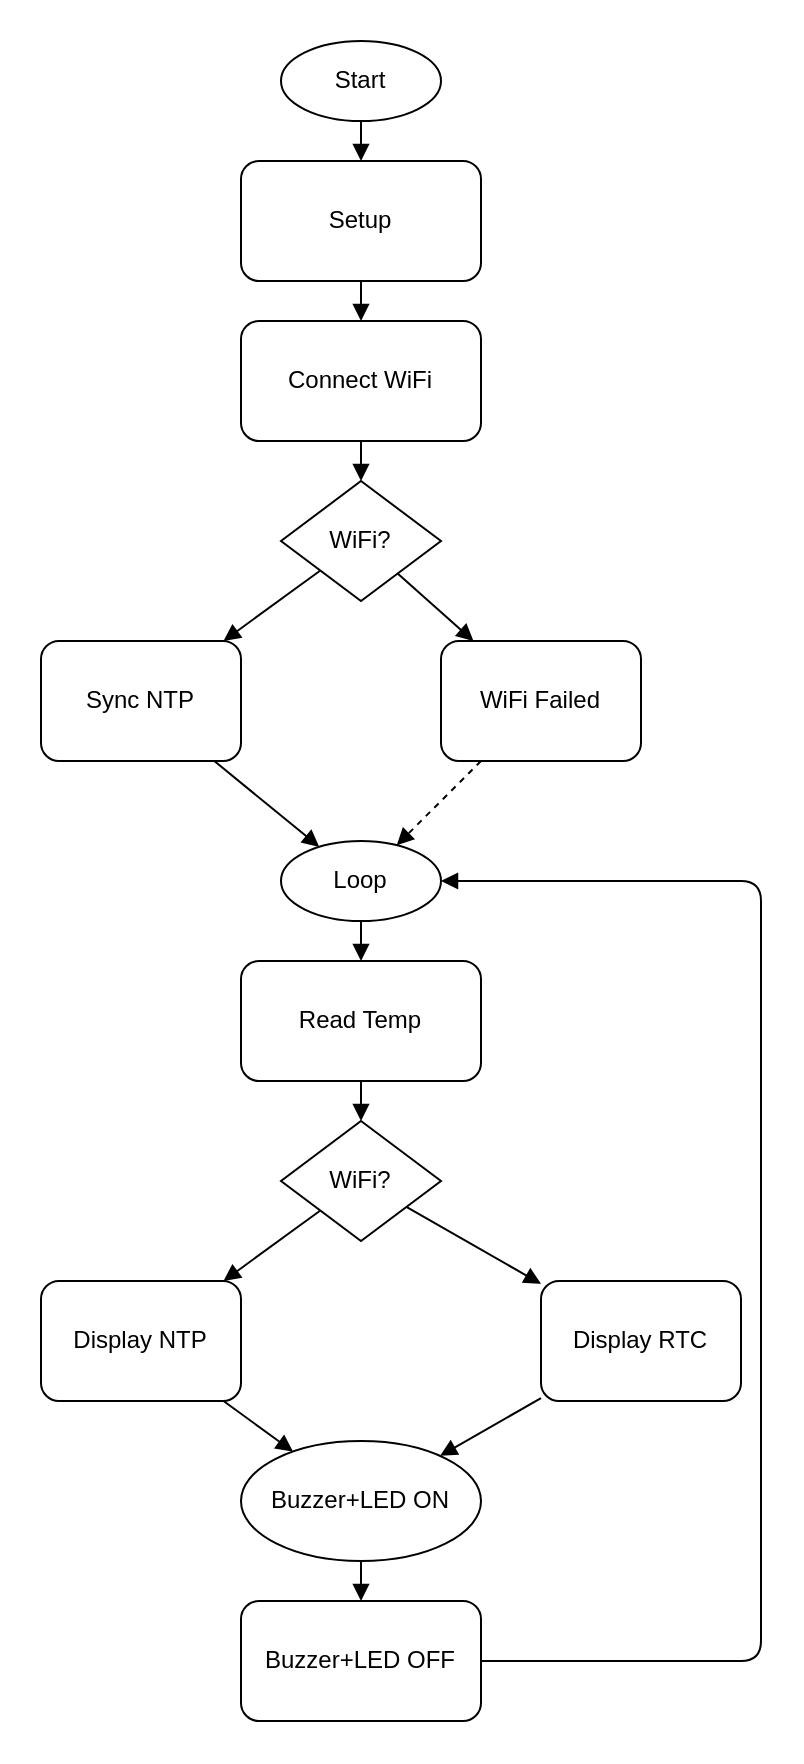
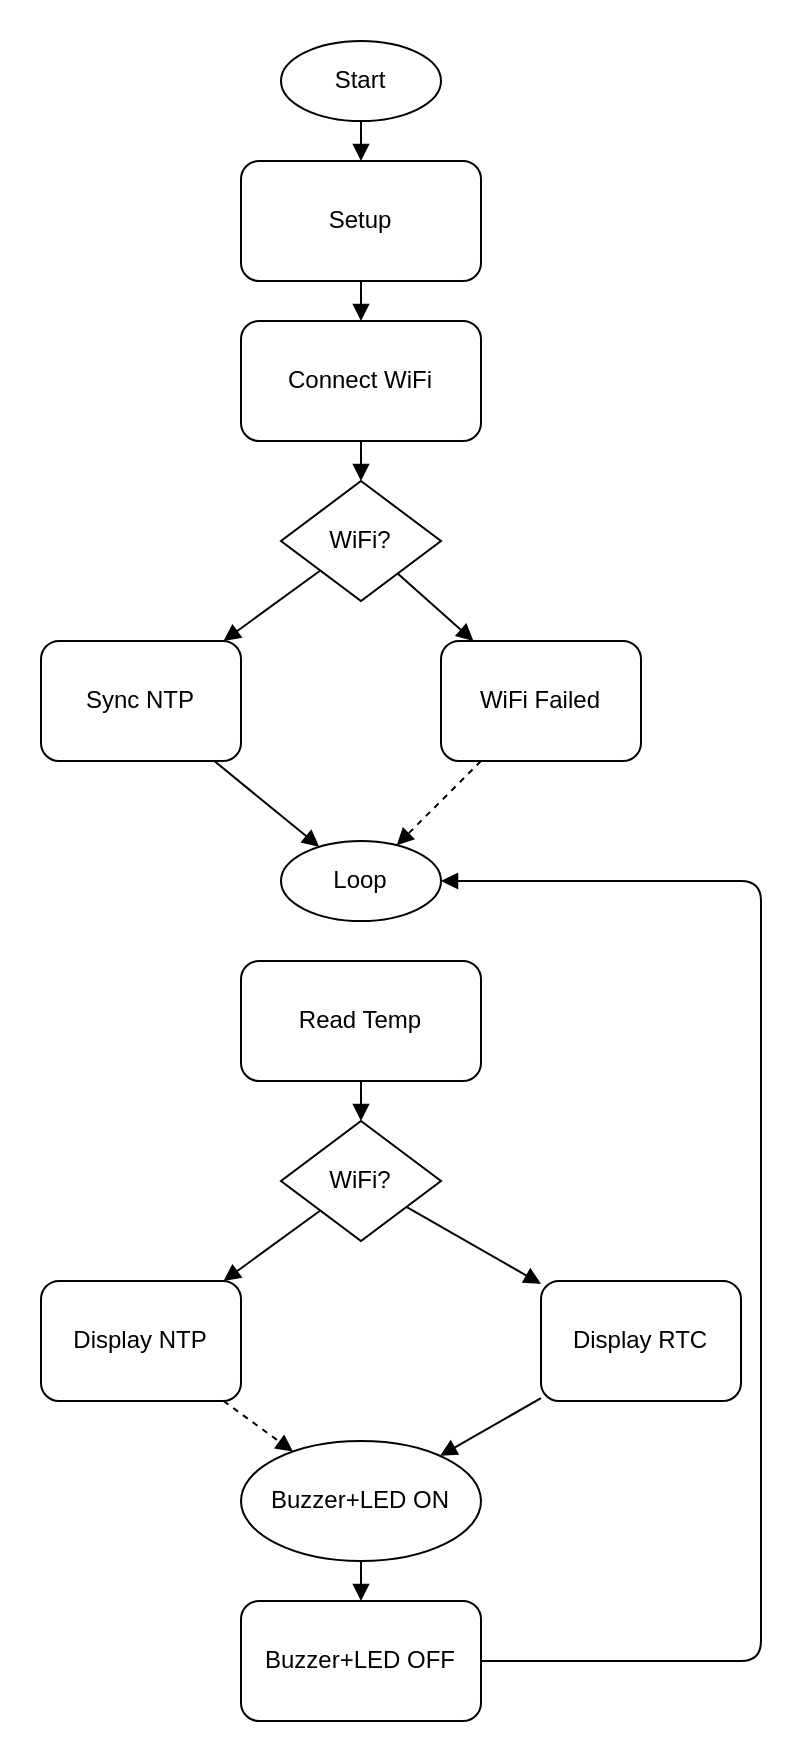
edge "Loop" -> "Read Temp": removed
edge "Display NTP" -> "Buzzer+LED ON": style solid -> dashed
